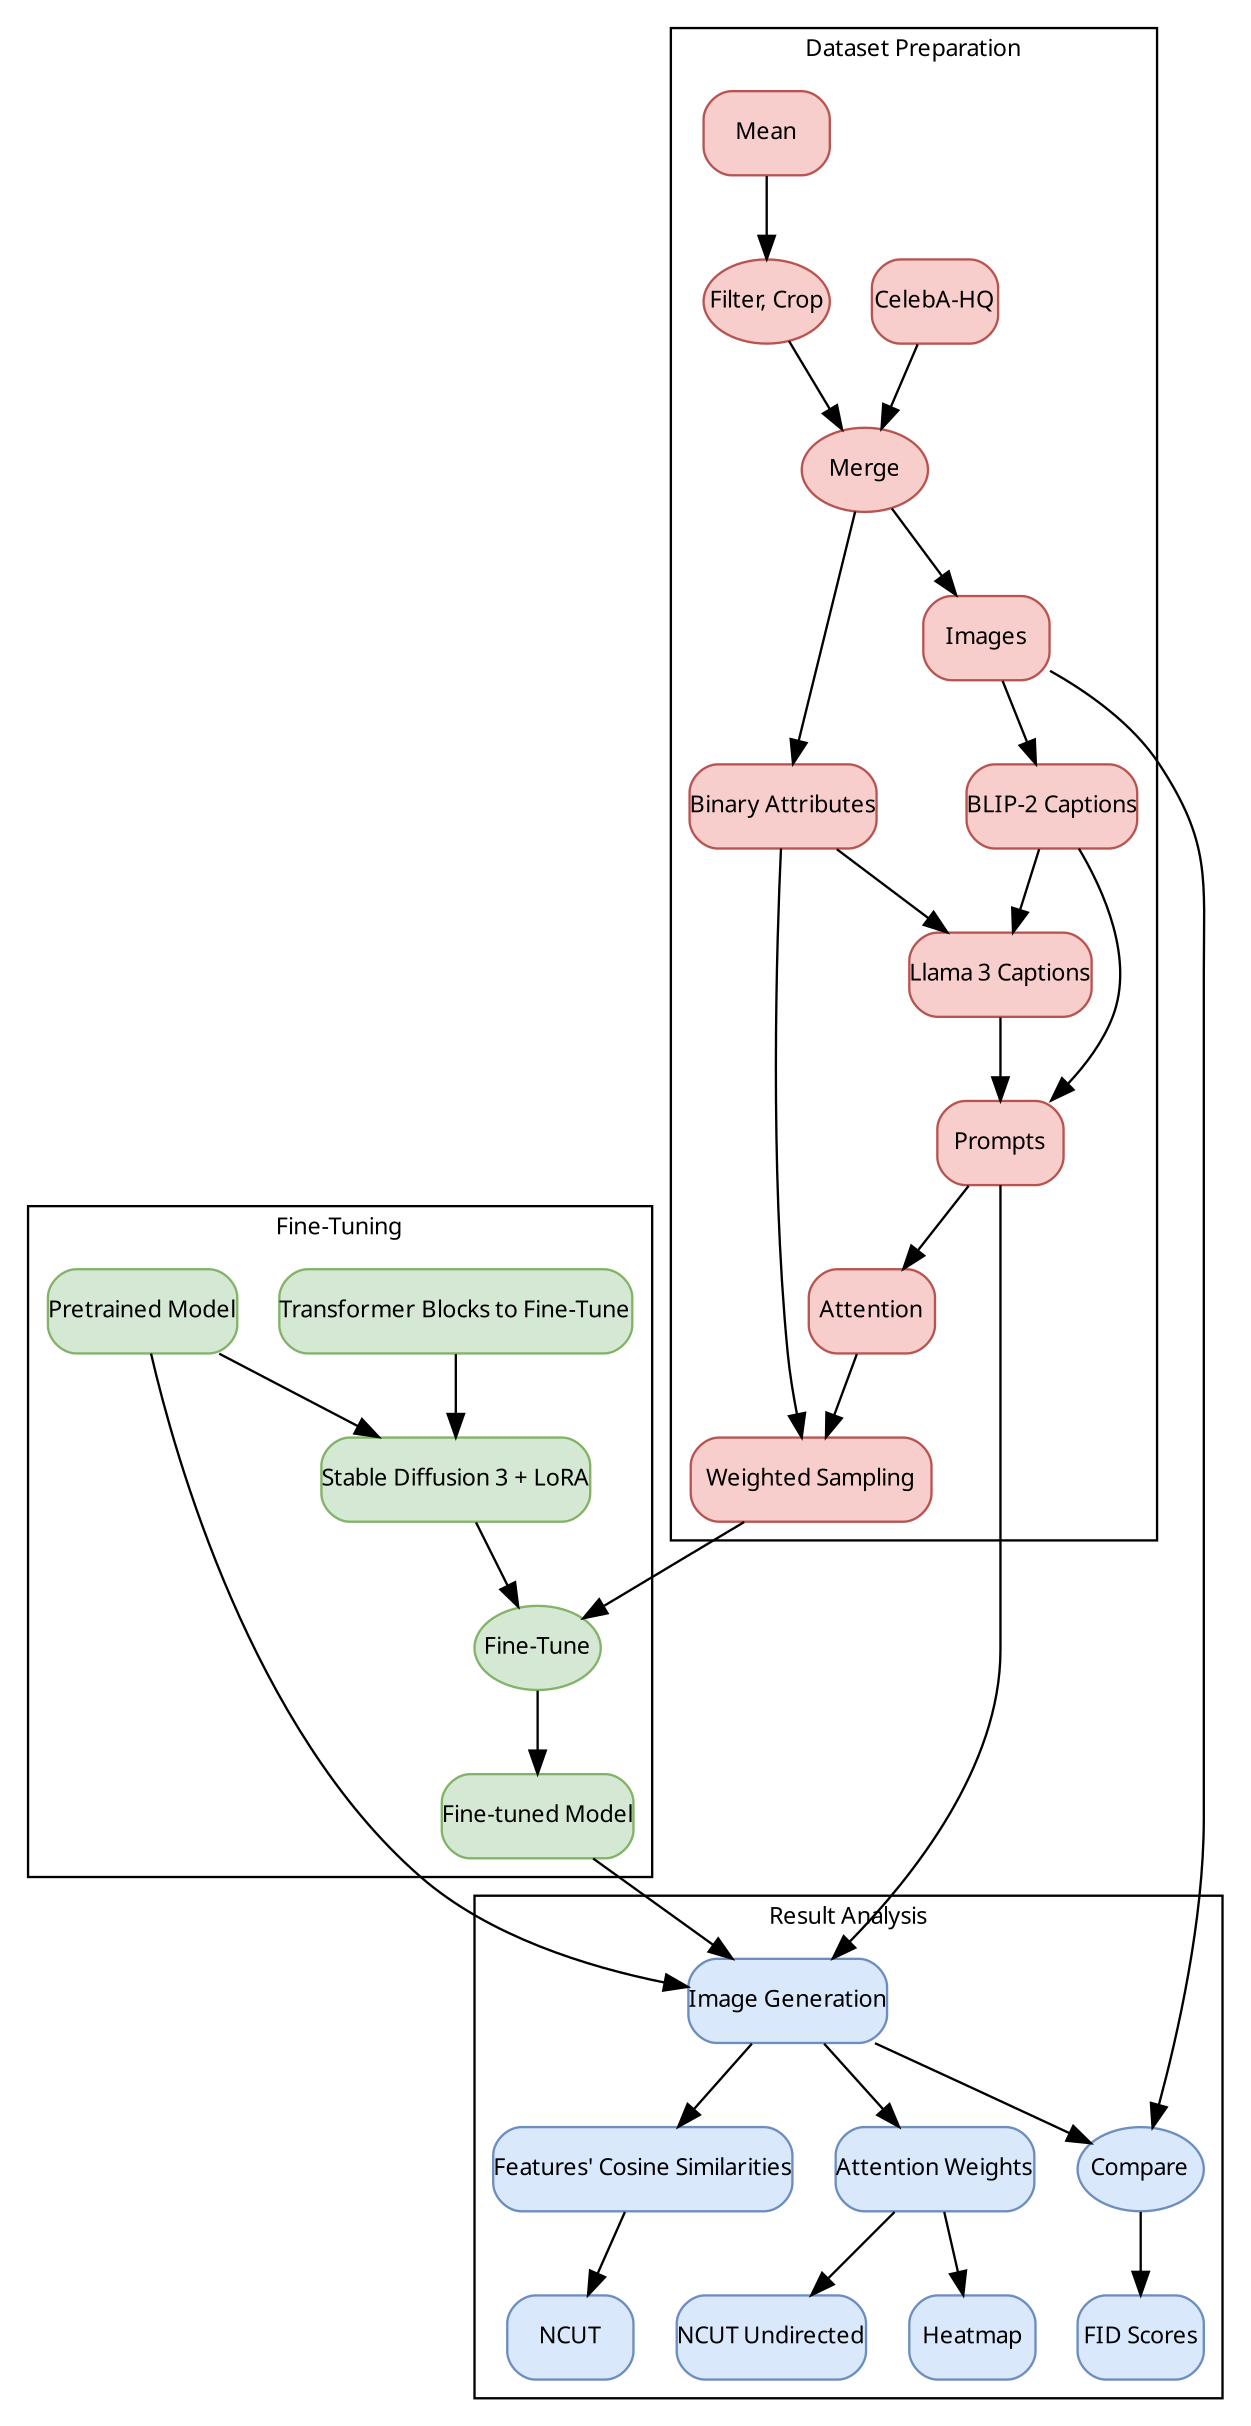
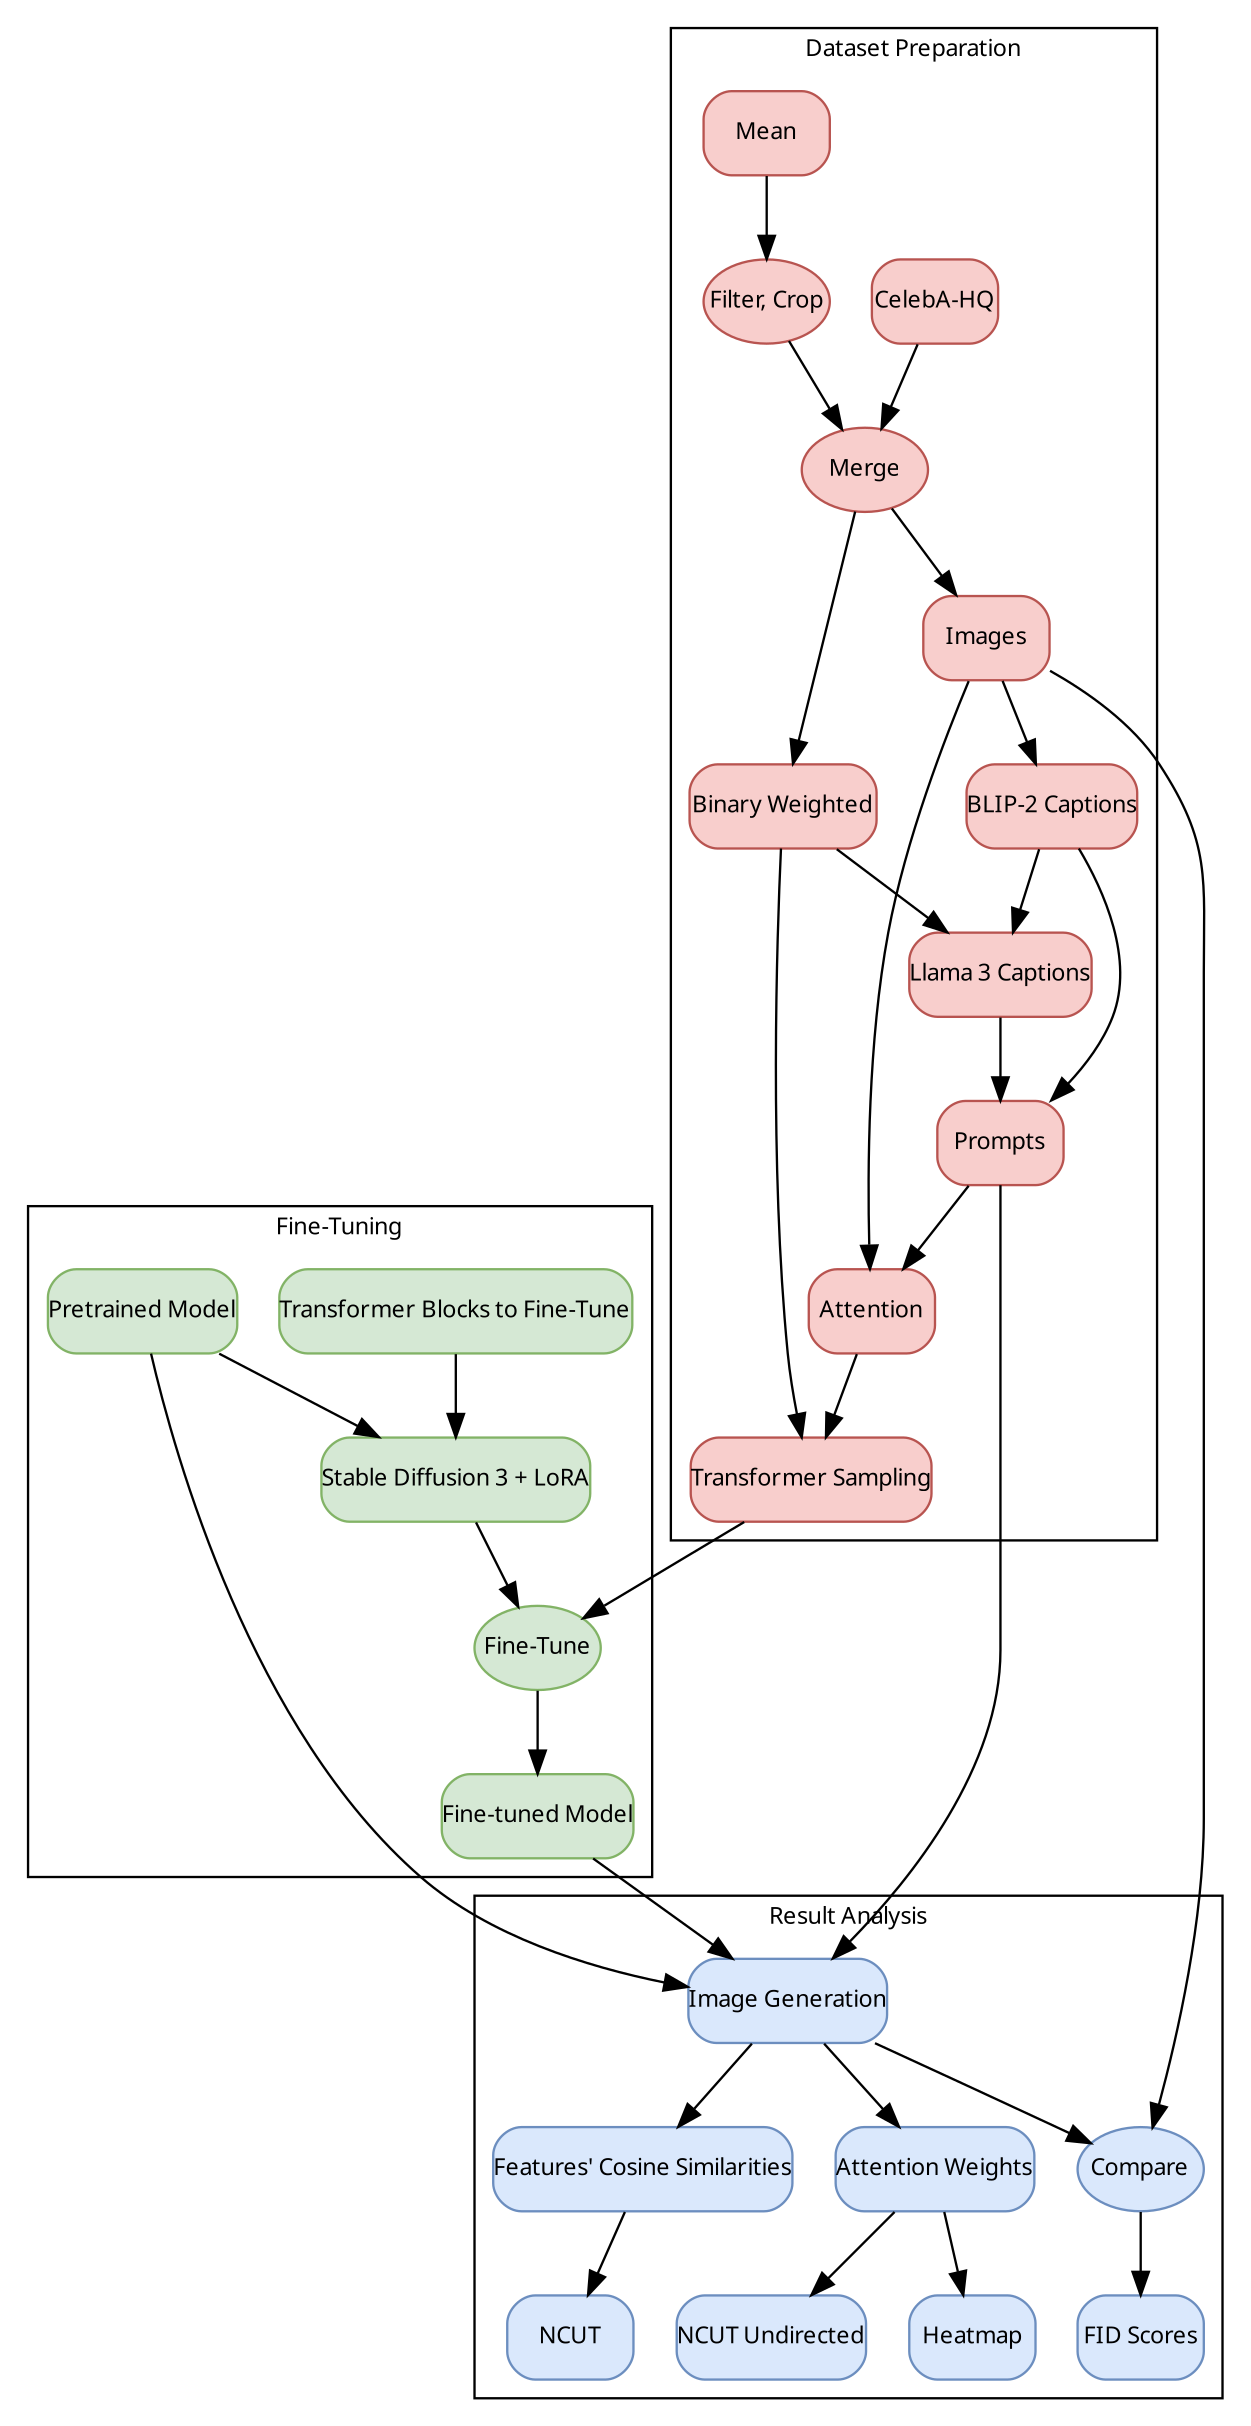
node "Binary Attributes": label "Binary Attributes" -> "Binary Weighted"
edge "Images" -> "Attention": added
node "Weighted Sampling": label "Weighted Sampling" -> "Transformer Sampling"
